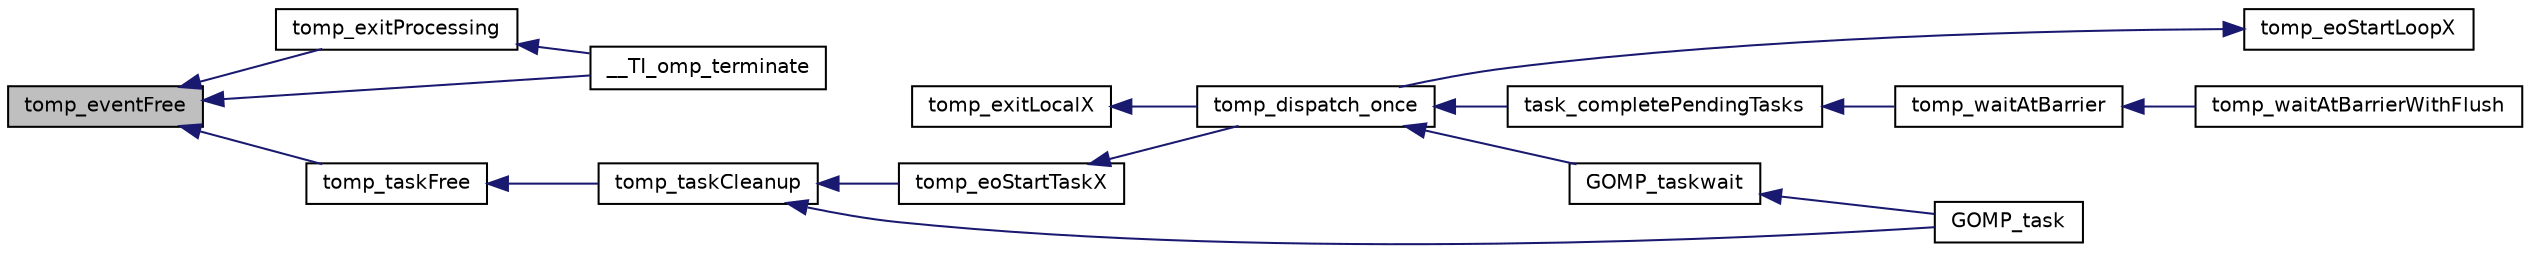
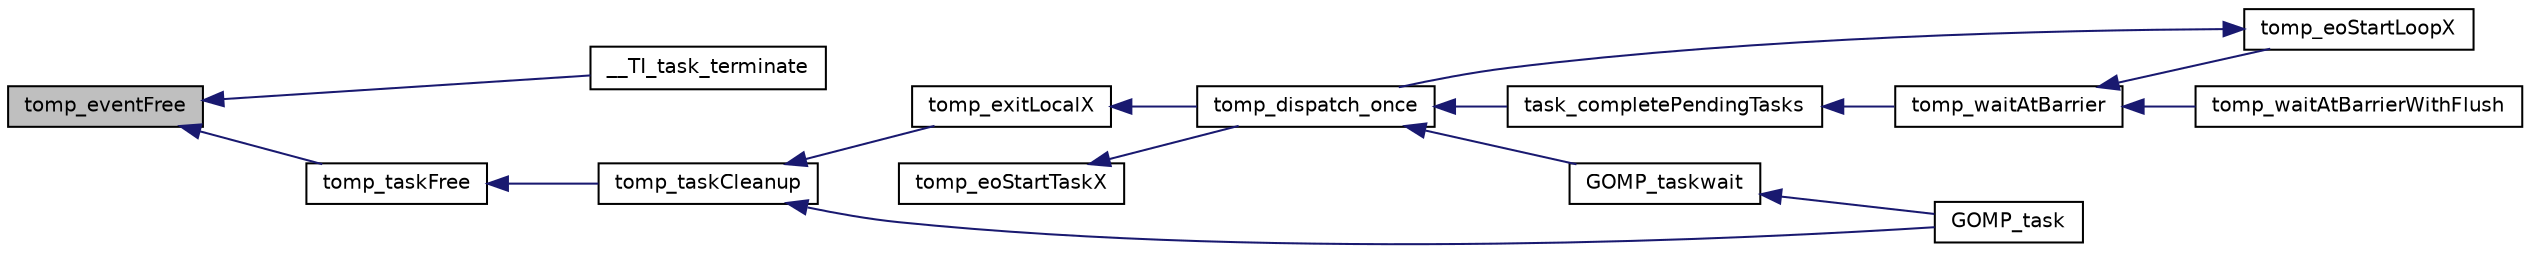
node "tomp_exitProcessing": removed
edge "tomp_eoStartLoopX" -> "tomp_waitAtBarrier": added
node "__TI_omp_terminate": label "__TI_omp_terminate" -> "__TI_task_terminate"
edge "tomp_eoStartTaskX" -> "tomp_taskCleanup": now "tomp_exitLocalX" -> "tomp_taskCleanup"
